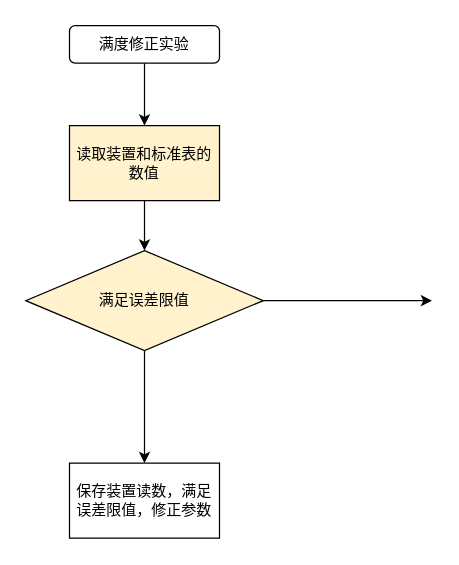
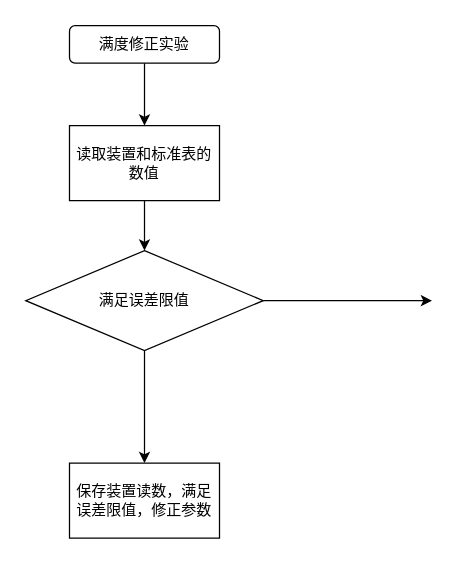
node "读取装置和标准表的数值": fillcolor #fff2cc -> #ffffff
node "满足误差限值": fillcolor #fff2cc -> #ffffff
